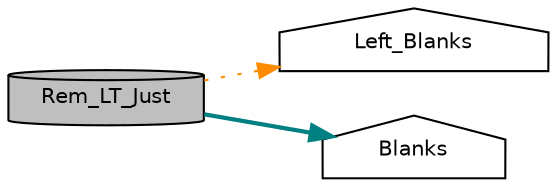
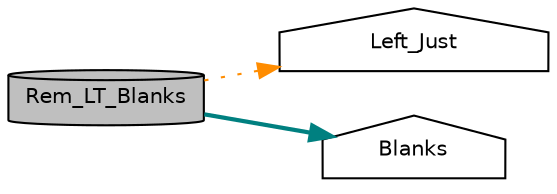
node "Left_Blanks": label "Left_Blanks" -> "Left_Just"
node "Rem_LT_Just": label "Rem_LT_Just" -> "Rem_LT_Blanks"
